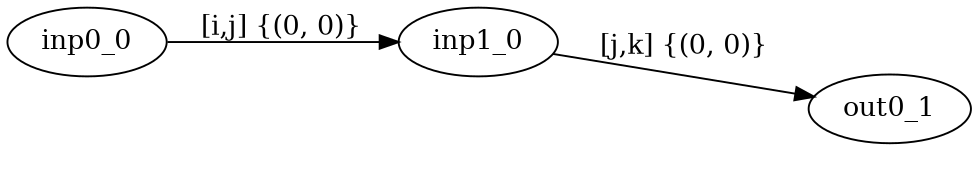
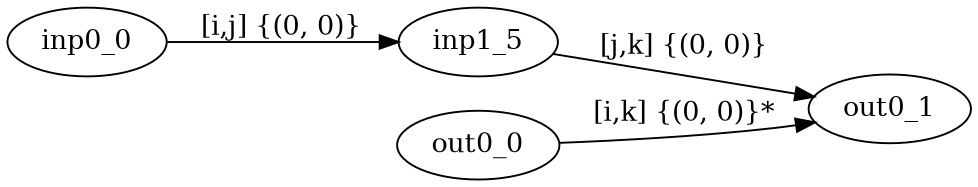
node "inp1_0": label "inp1_0" -> "inp1_5"
node "out0_0": added
